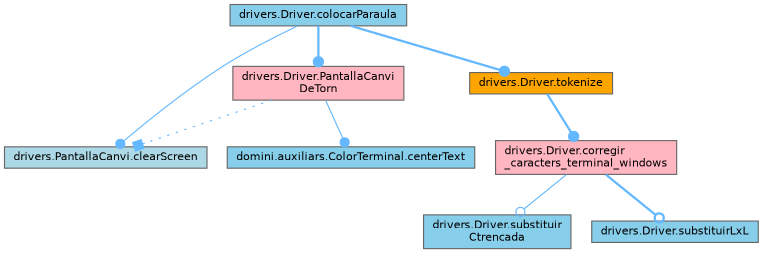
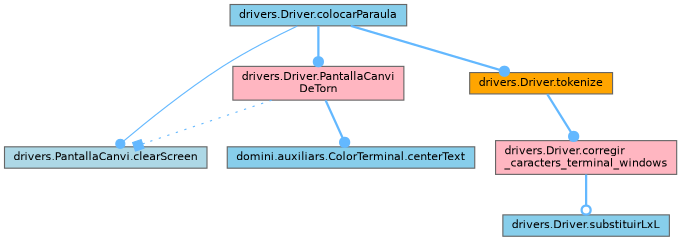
edge "drivers.Driver.PantallaCanvi DeTorn" -> "domini.auxiliars.ColorTerminal.centerText": style solid -> bold
node "drivers.Driver.substituir Ctrencada": removed
